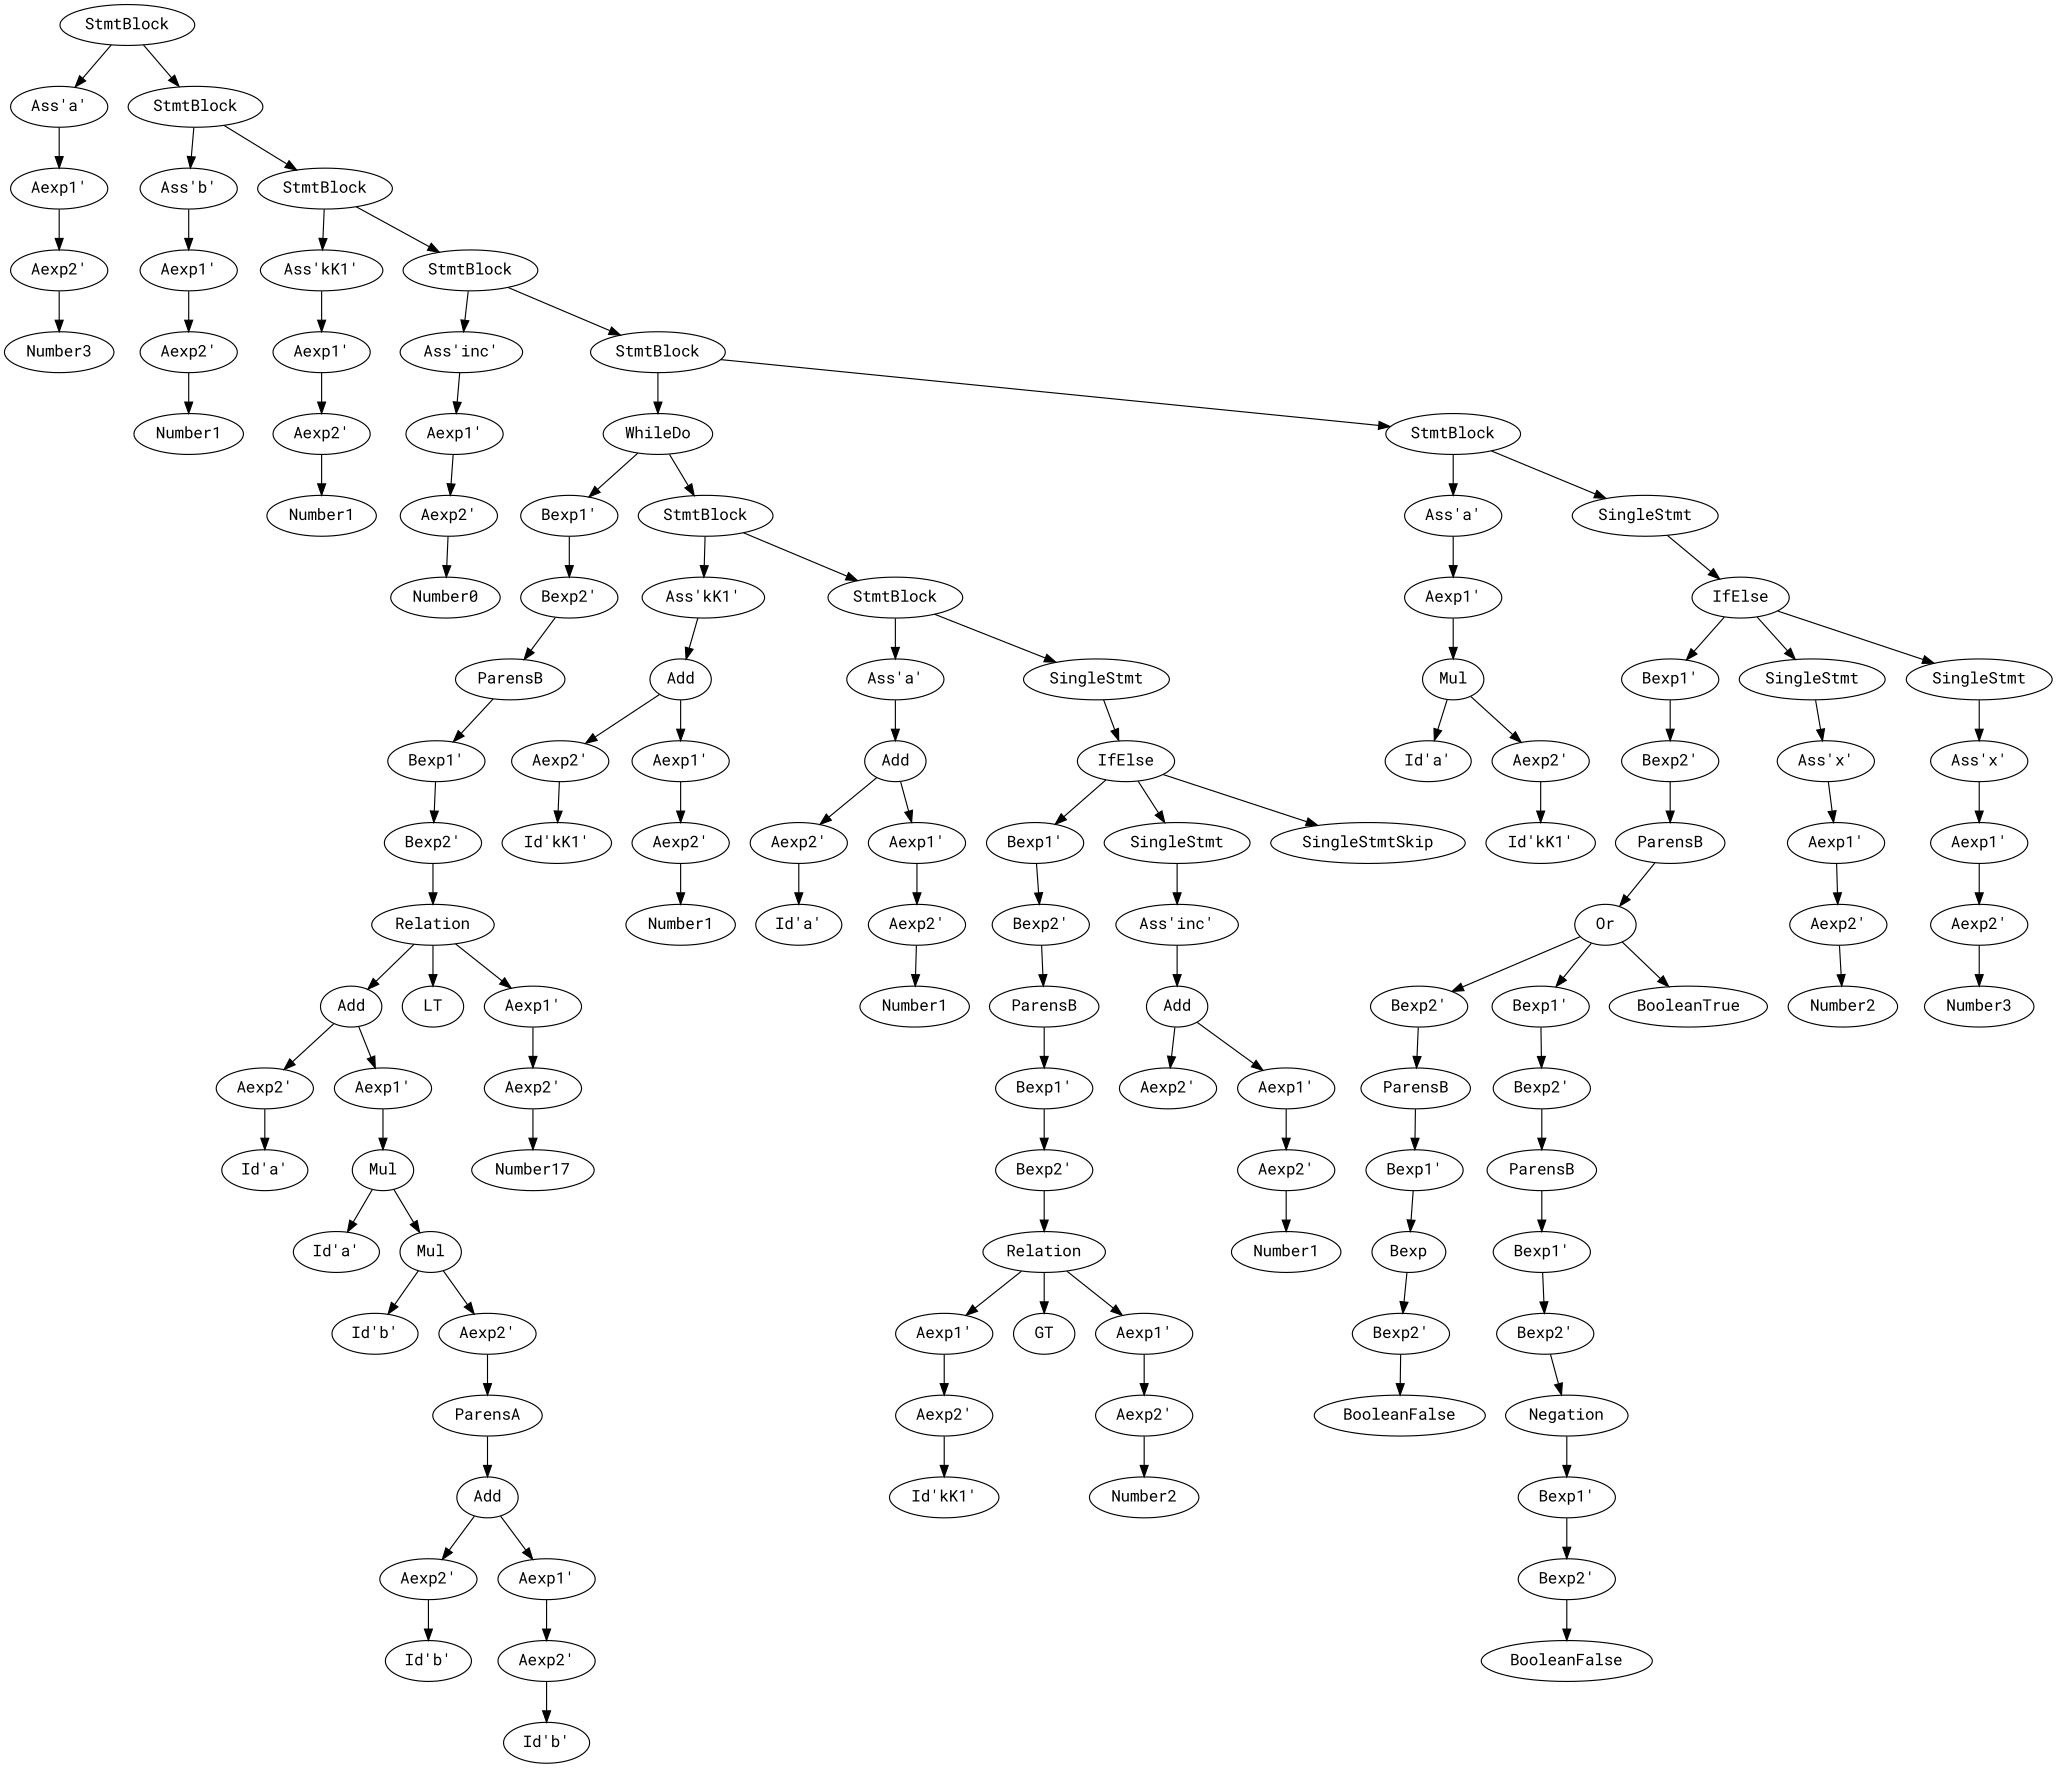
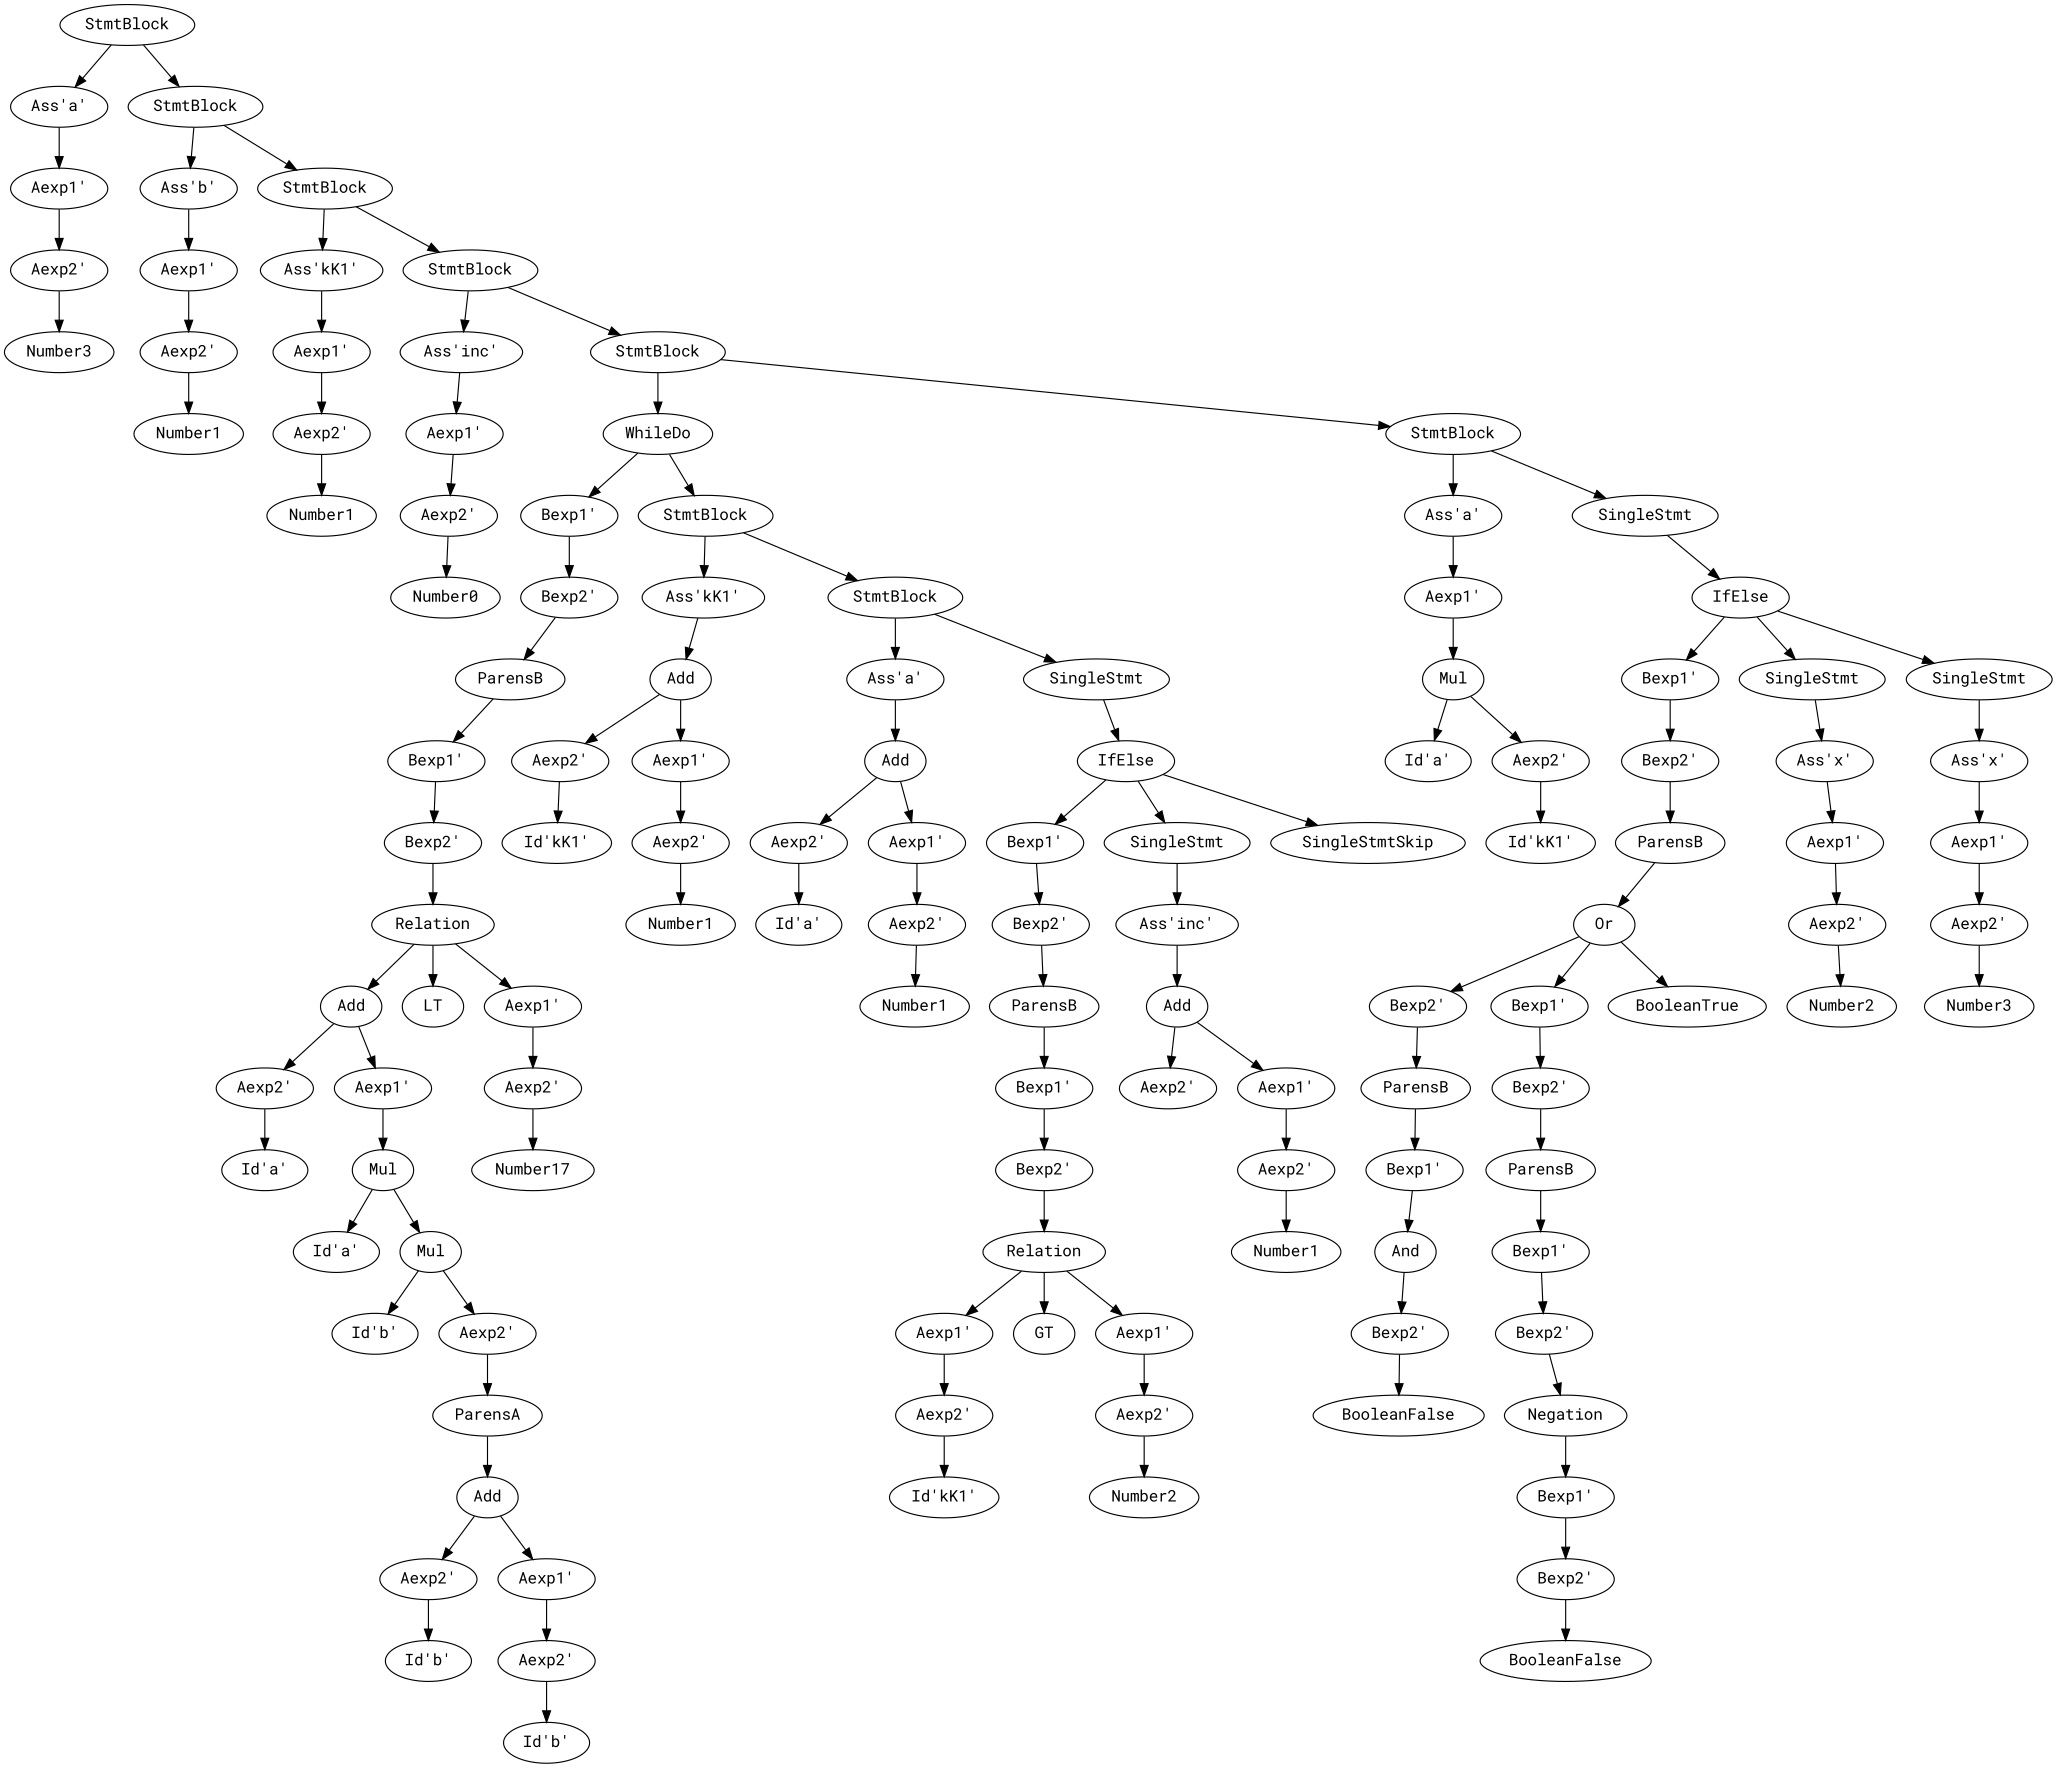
node "Bexp": label "Bexp" -> "And"
